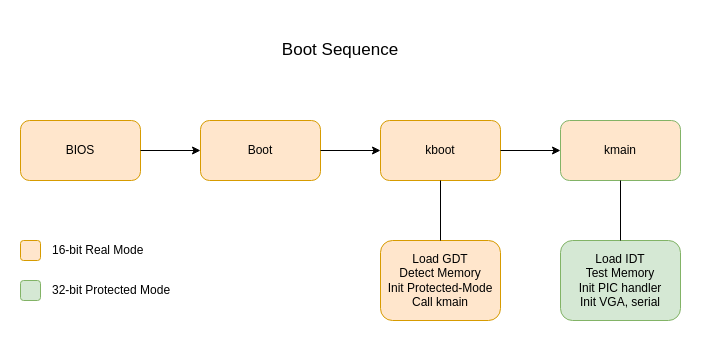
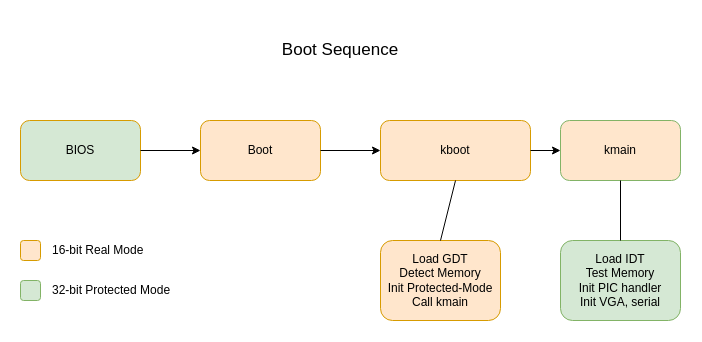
node "BIOS": fillcolor #ffe6cc -> #d5e8d4
node "kboot": size 120x60 -> 150x60
